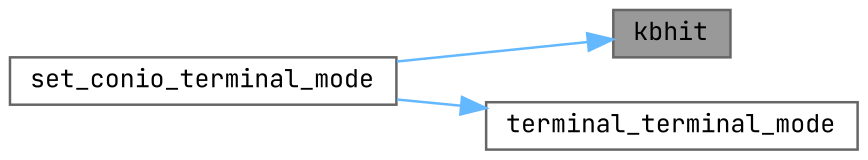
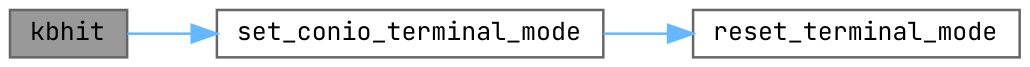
edge "set_conio_terminal_mode" -> "kbhit": reversed
node "terminal_terminal_mode": label "terminal_terminal_mode" -> "reset_terminal_mode"
